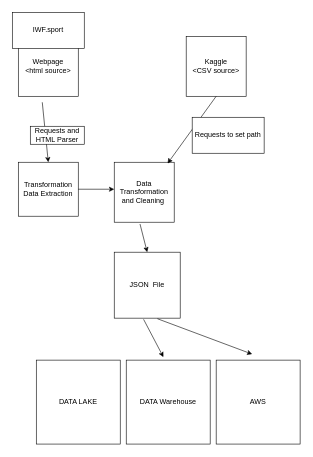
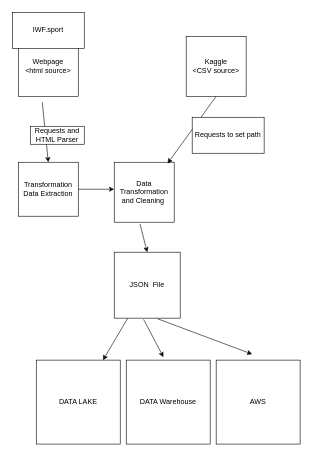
edge "JSON File" -> "DATA LAKE": added
